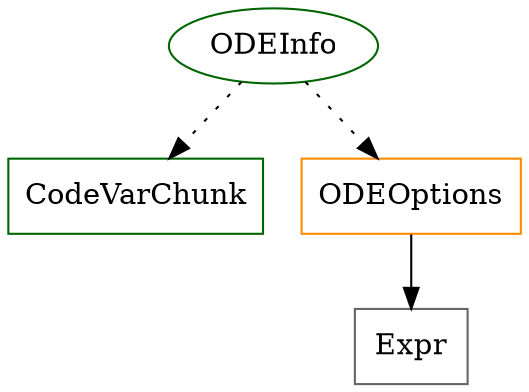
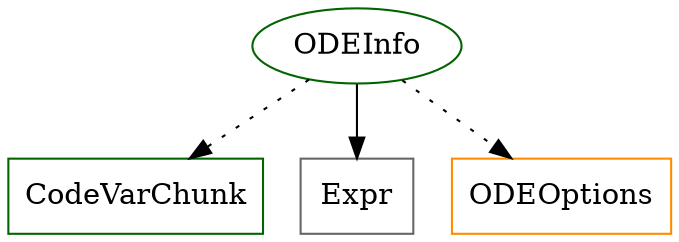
edge "ODEOptions" -> "Expr": now "ODEInfo" -> "Expr"
